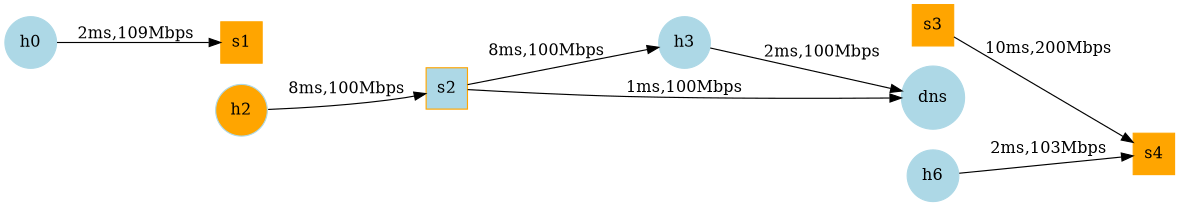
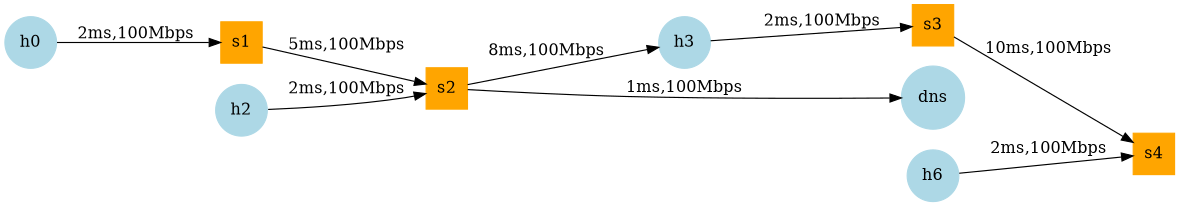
edge "h0" -> "s1": label "2ms,109Mbps" -> "2ms,100Mbps"
edge "s3" -> "s4": label "10ms,200Mbps" -> "10ms,100Mbps"
edge "s1" -> "s2": added, label "5ms,100Mbps"
edge "h3" -> "dns": now "h3" -> "s3"
node "s2": fillcolor lightblue -> orange
edge "h2" -> "s2": label "8ms,100Mbps" -> "2ms,100Mbps"
node "h2": fillcolor orange -> lightblue
edge "h6" -> "s4": label "2ms,103Mbps" -> "2ms,100Mbps"
